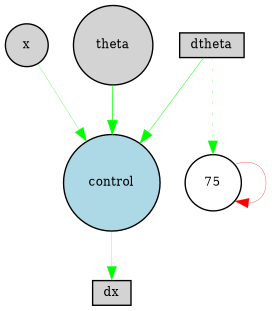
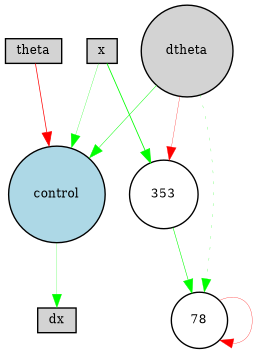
node "x": shape circle -> box
node "theta": shape circle -> box
node "dtheta": shape box -> circle
edge "theta" -> "control": color green -> red
node "75": label "75" -> "78"
node "353": added
